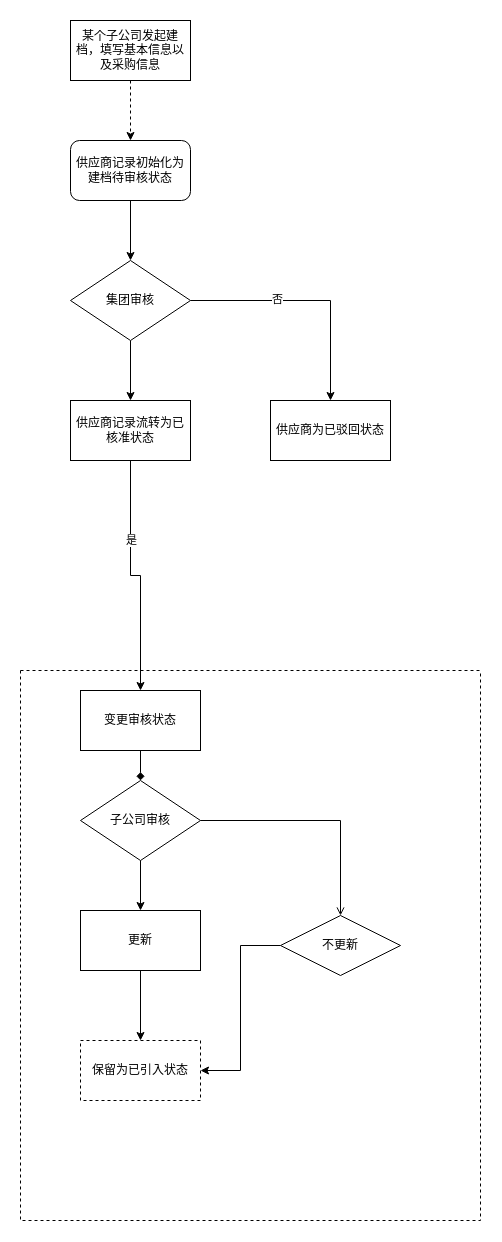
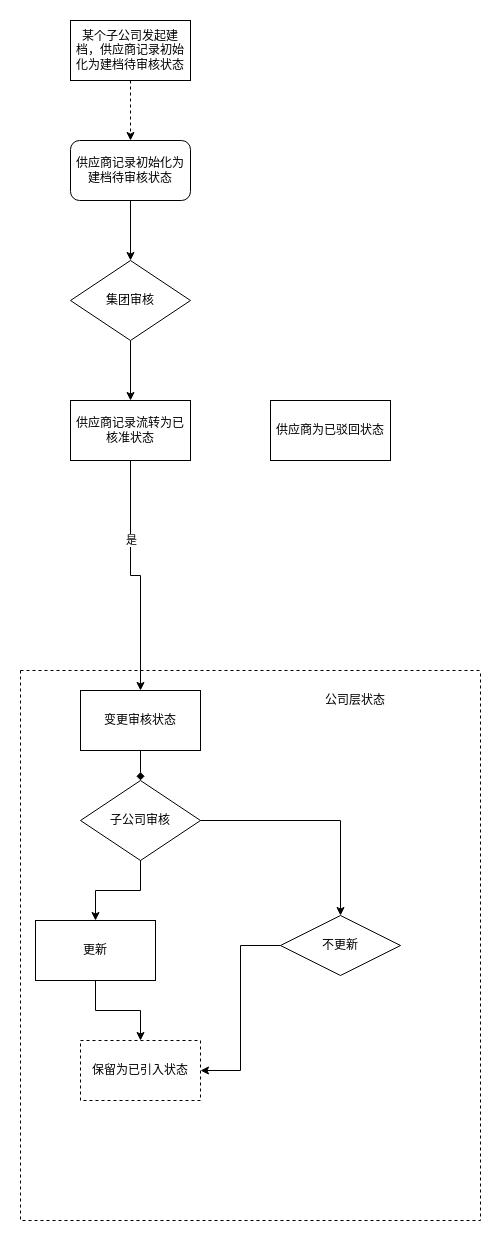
node "某个子公司发起建档，填写基本信息以及采购信息": label "某个子公司发起建档，填写基本信息以及采购信息" -> "某个子公司发起建档，供应商记录初始化为建档待审核状态"
edge "集团审核" -> "供应商为已驳回状态": removed, label "否"
node "公司层状态": added
edge "子公司审核" -> "不更新": arrowhead open -> classic
node "更新": moved (141, 941) -> (96, 951)
